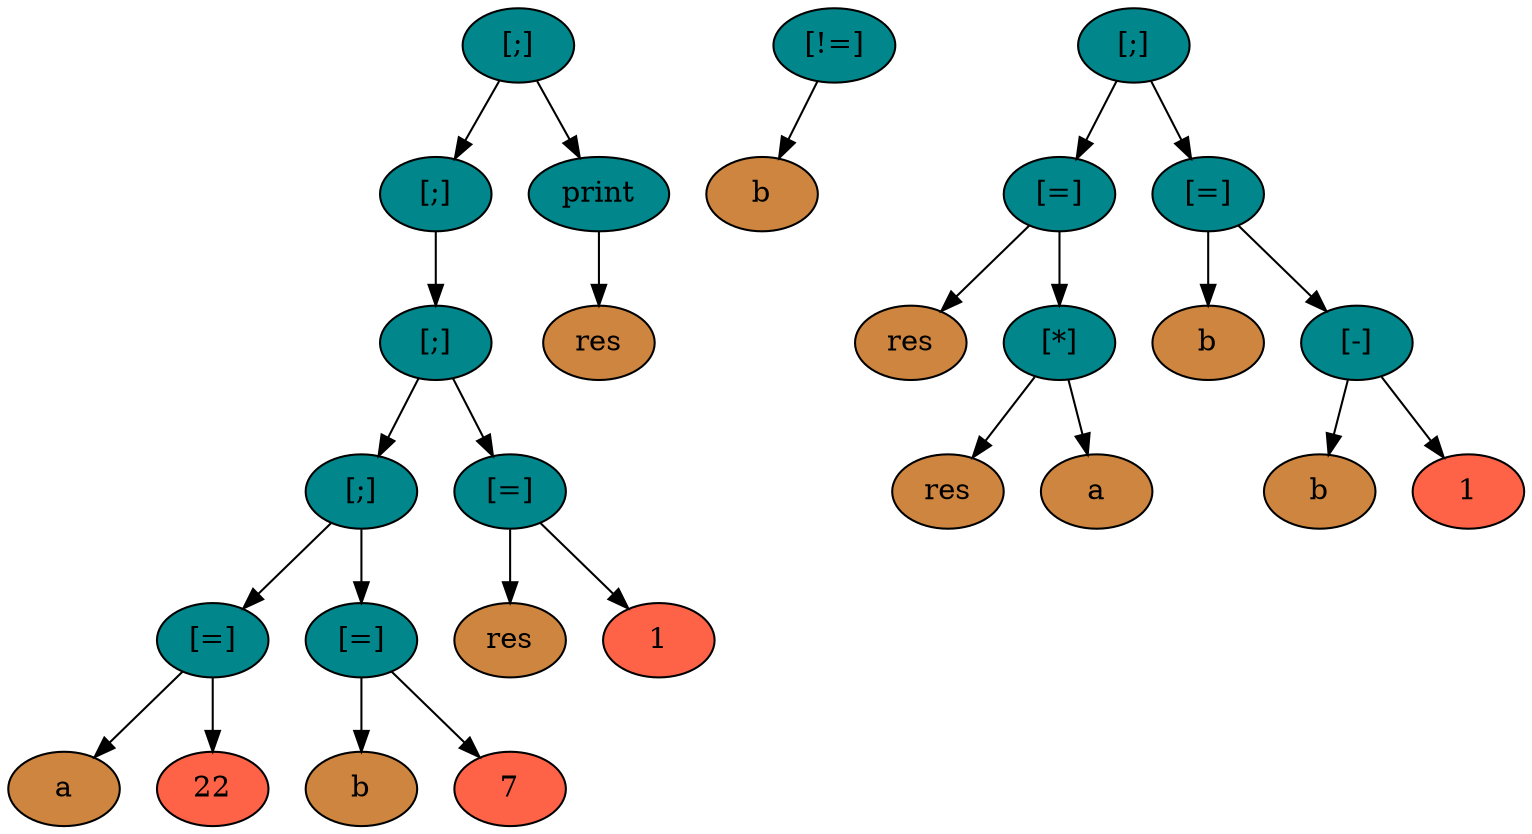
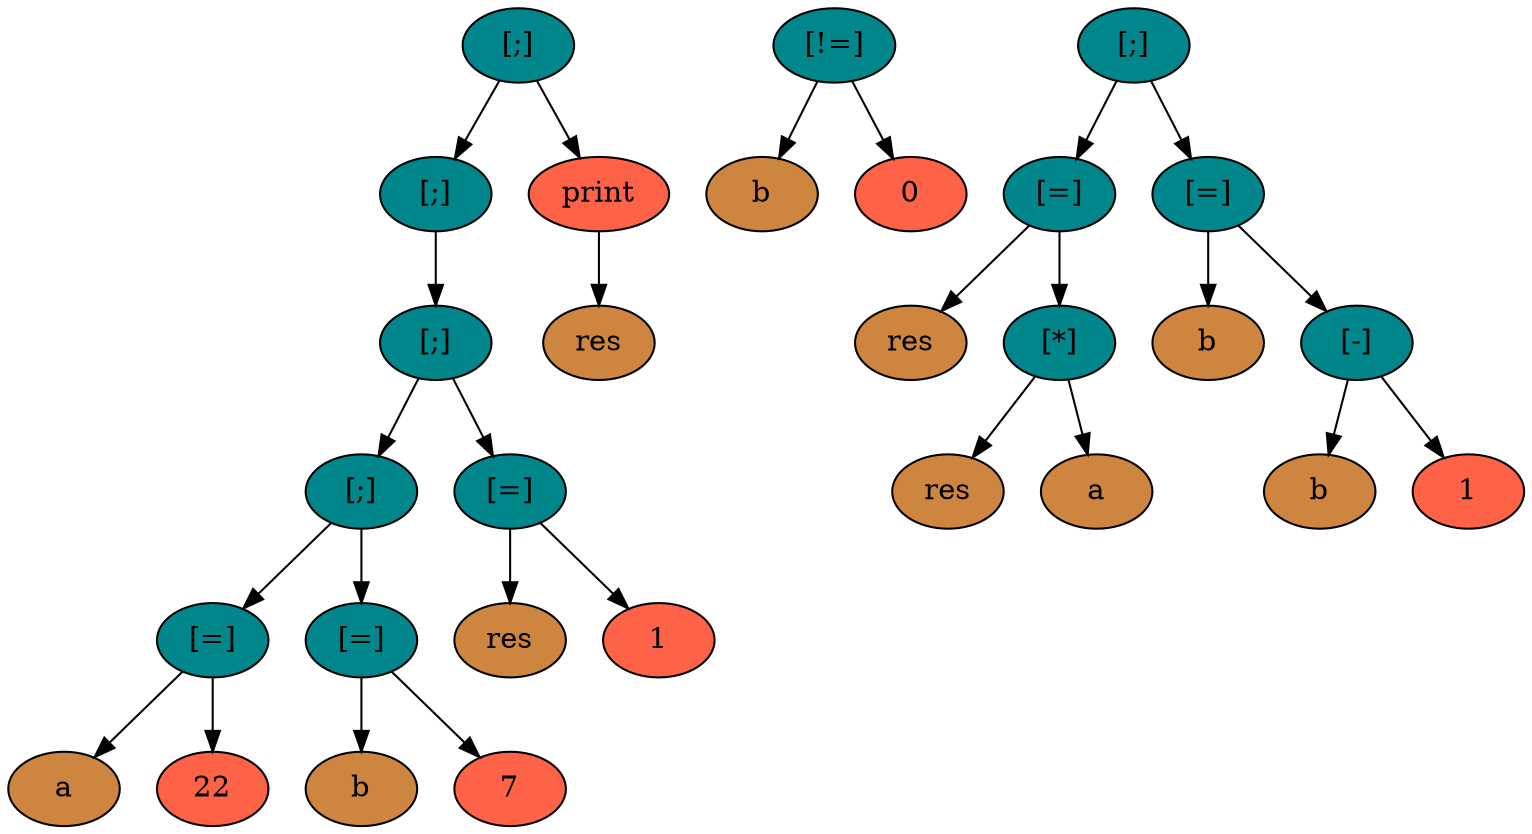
node "print": fillcolor turquoise4 -> tomato
node "0": added
